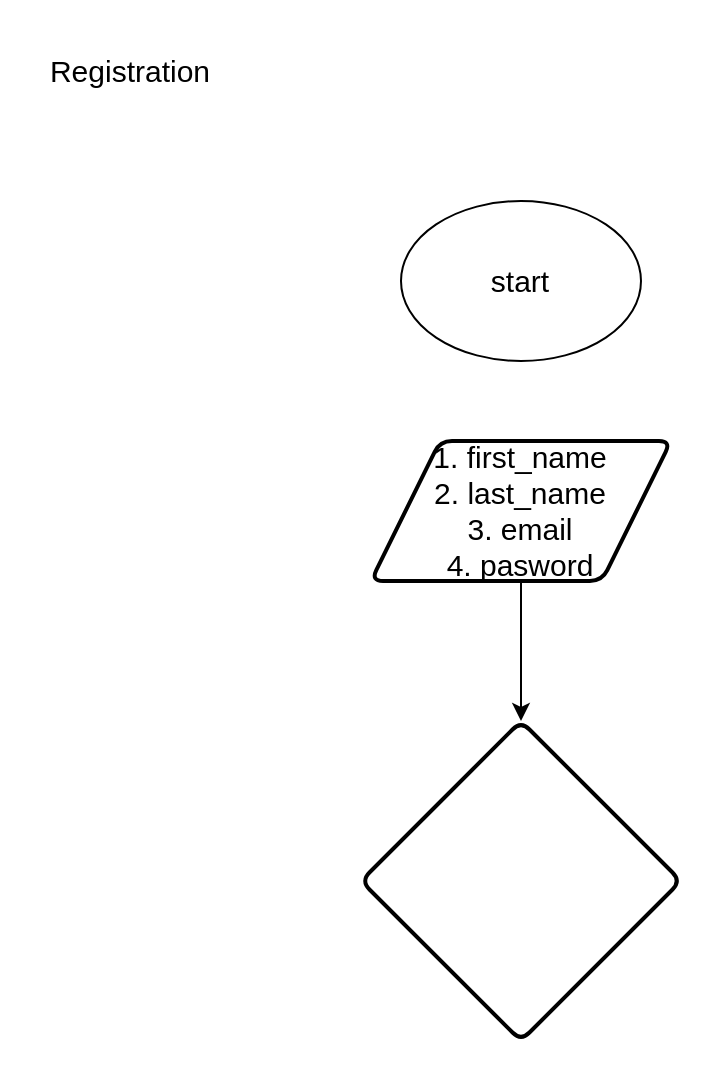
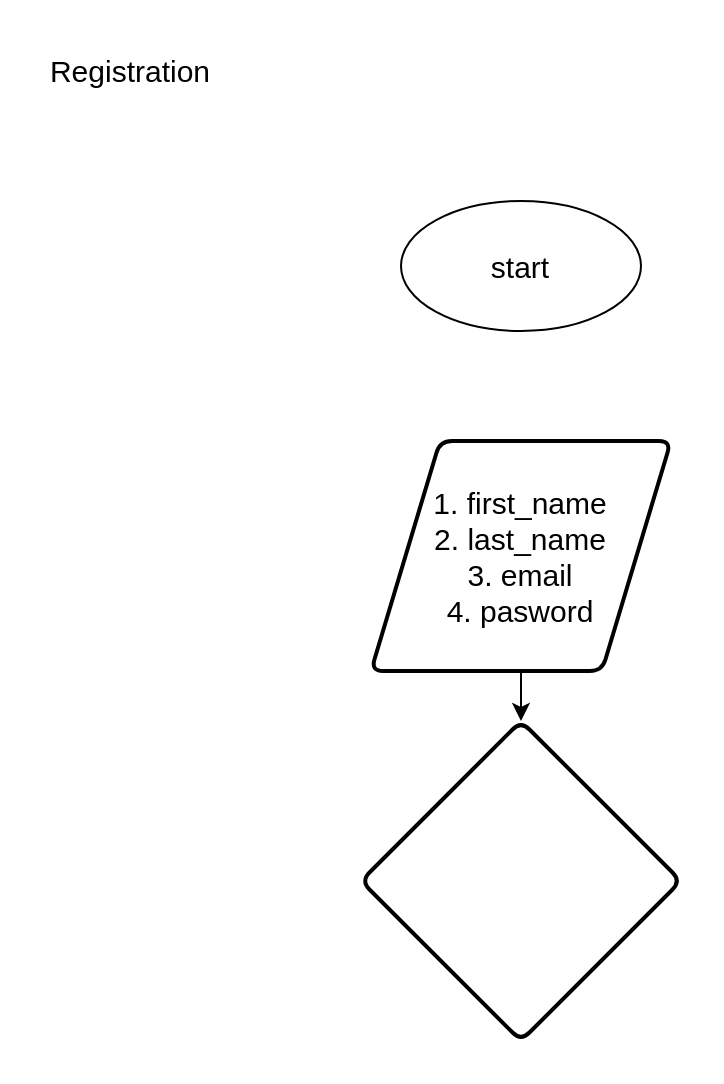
node "start": size 240x160 -> 240x130
node "1. first_name 2. last_name 3. email 4. pasword": size 300x140 -> 300x230
